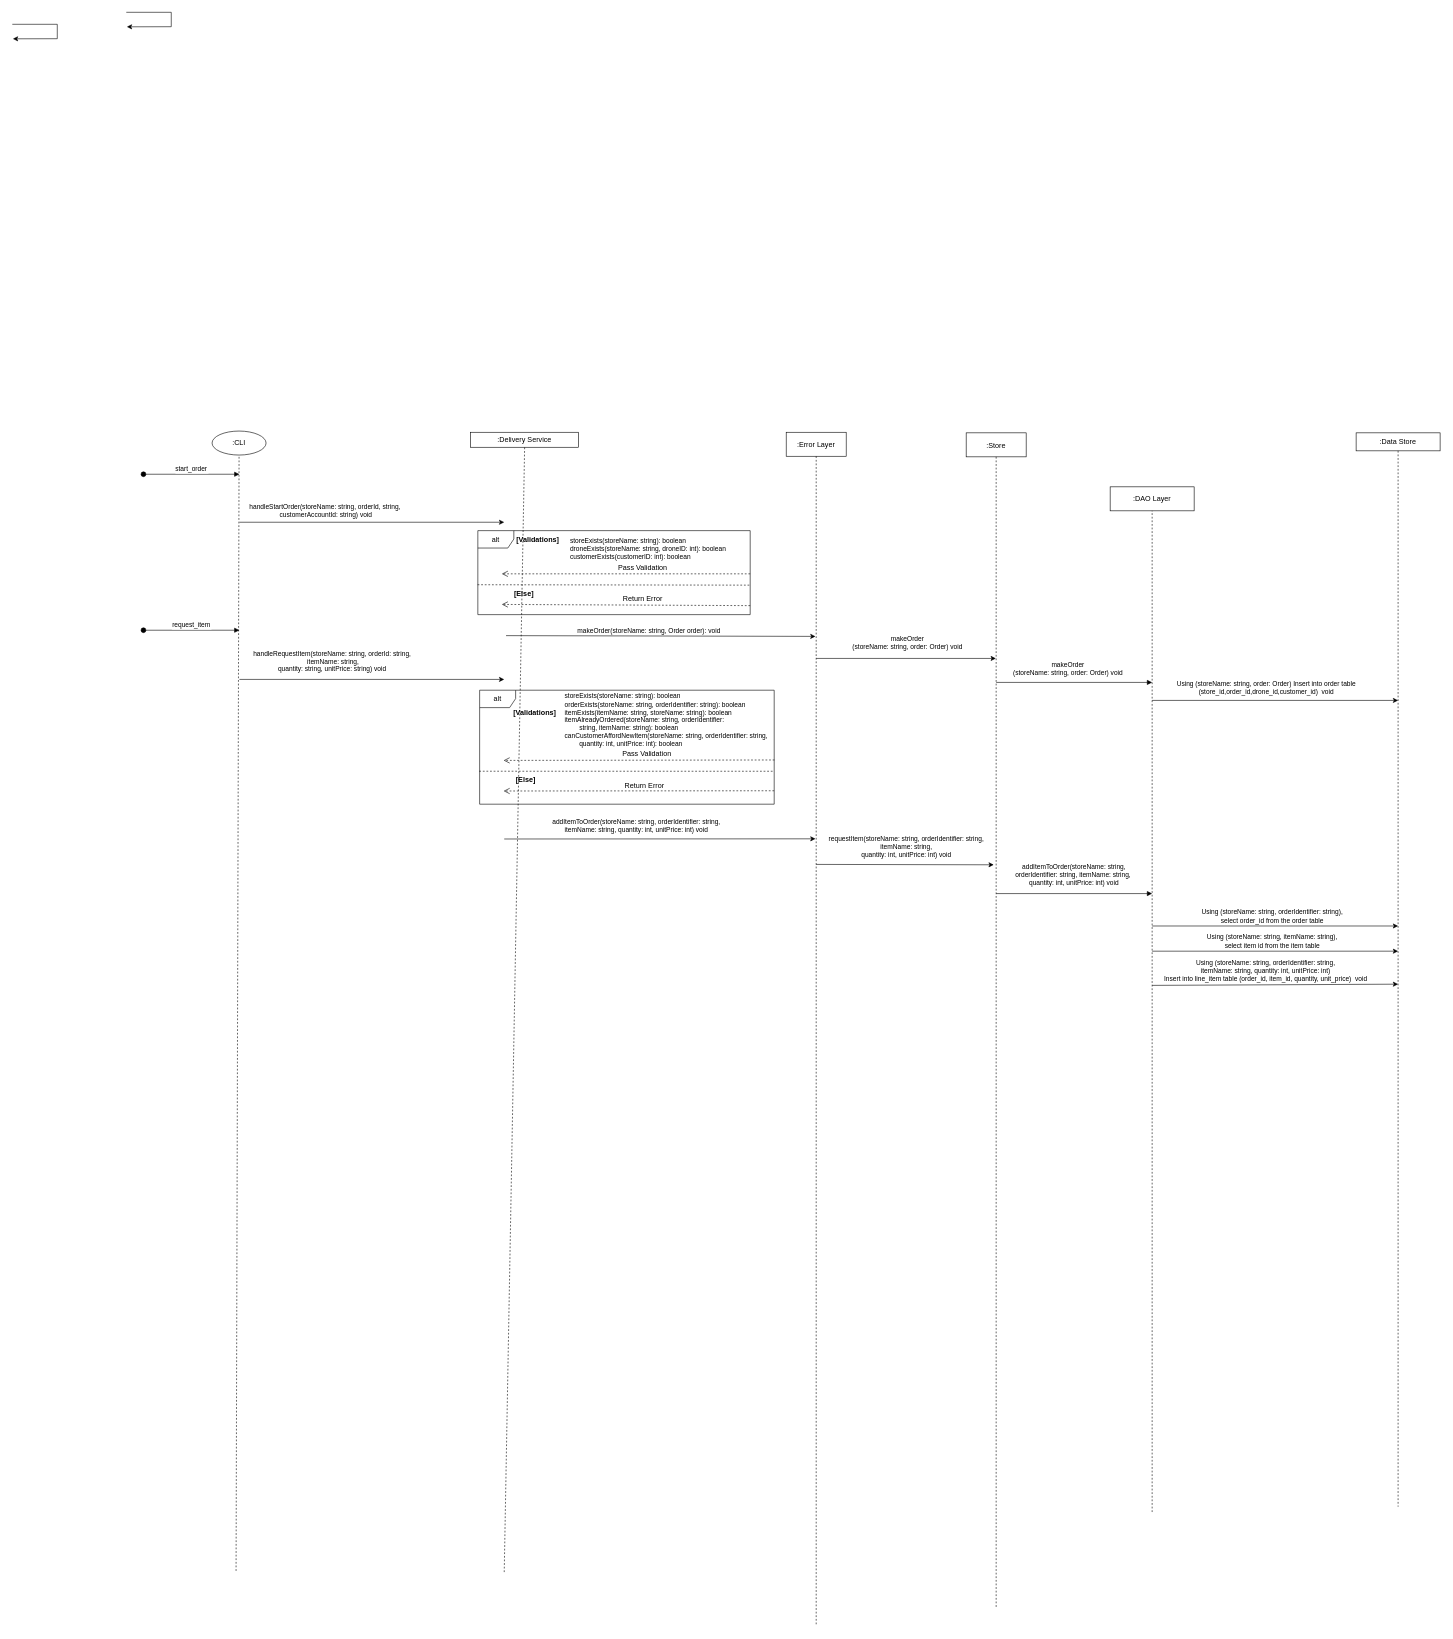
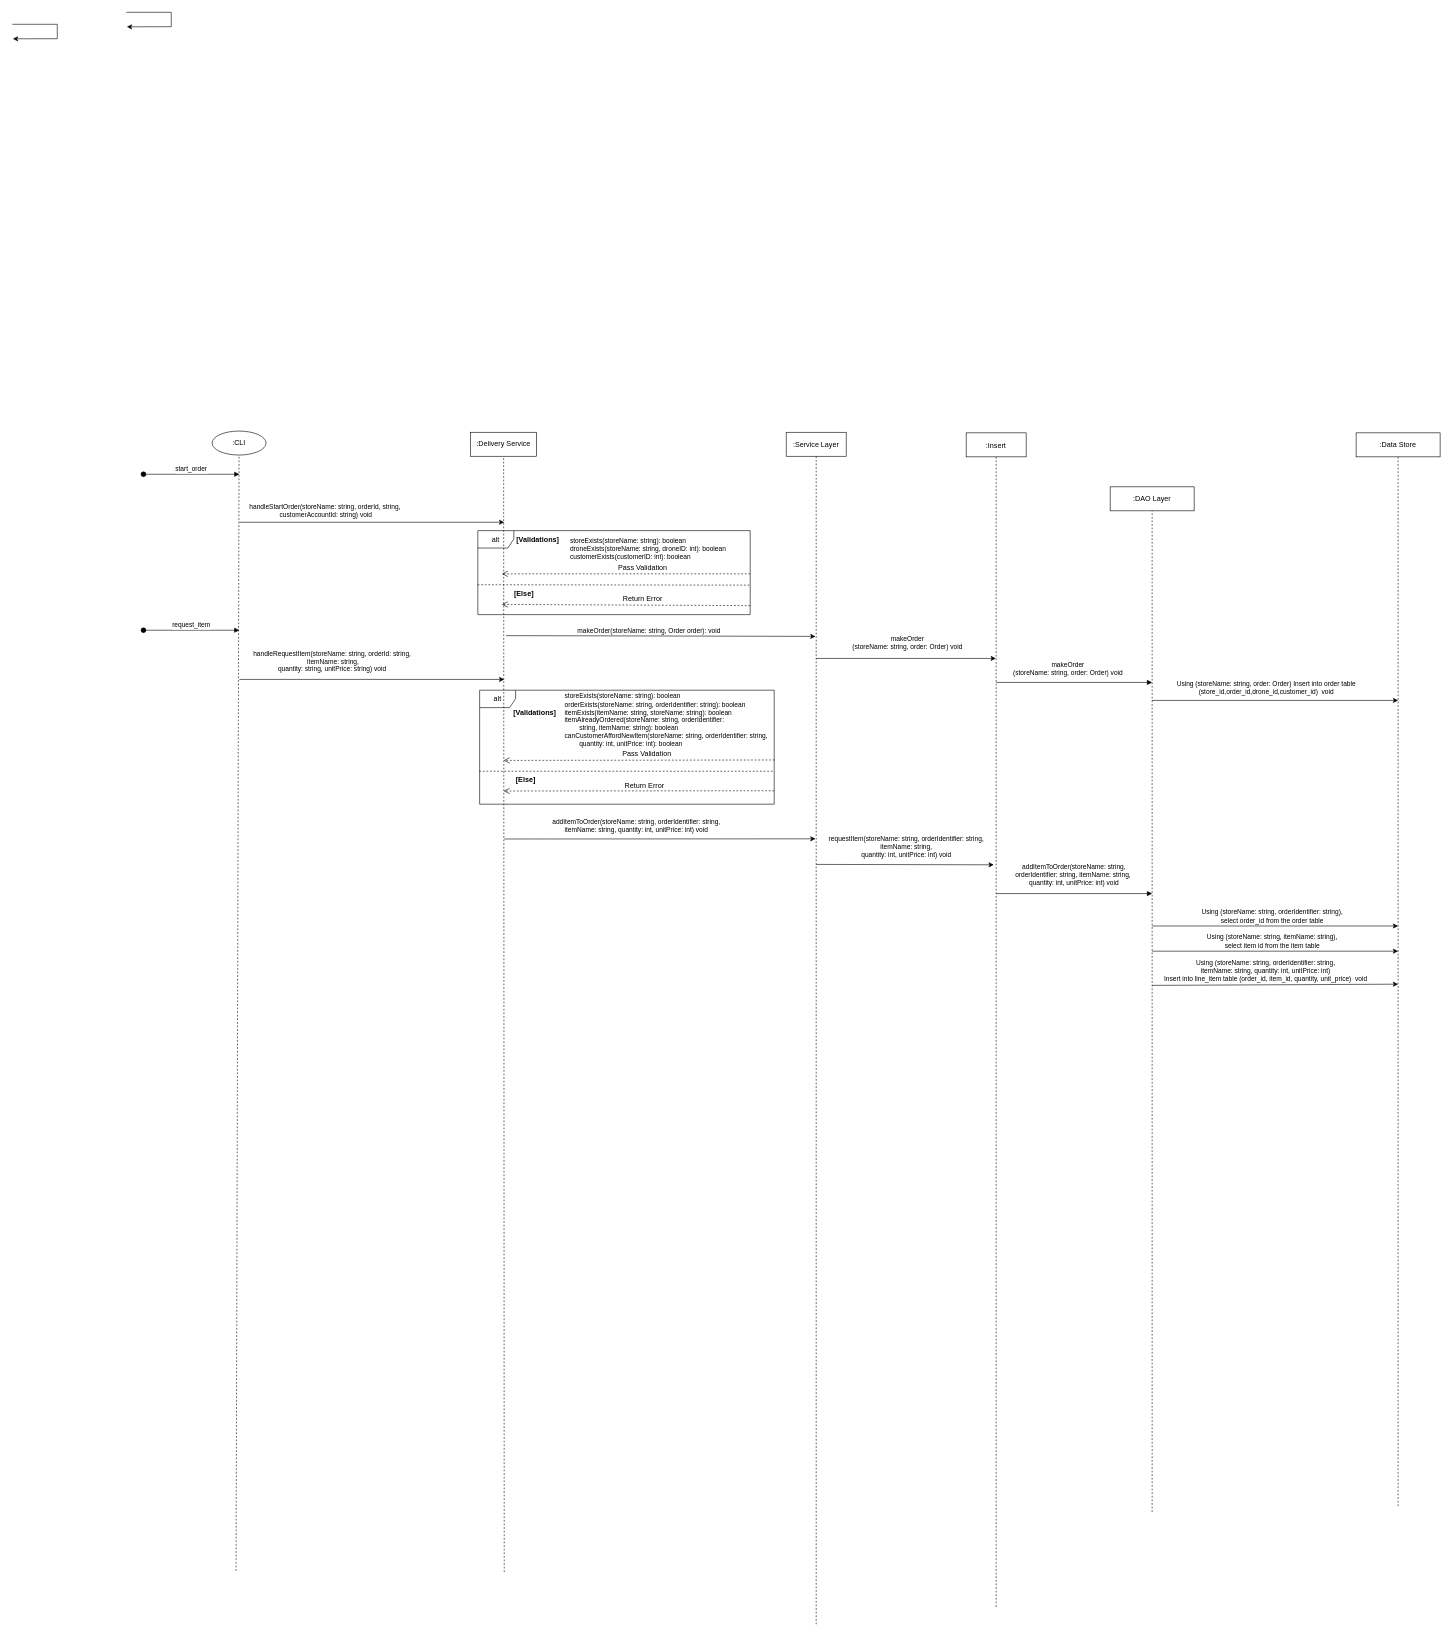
node ":Delivery Service": size 108x15 -> 66x24
node ":Data Store": size 84x18 -> 84x24
node ":Error Layer": label ":Error Layer" -> ":Service Layer"
node ":Store": label ":Store" -> ":Insert"
